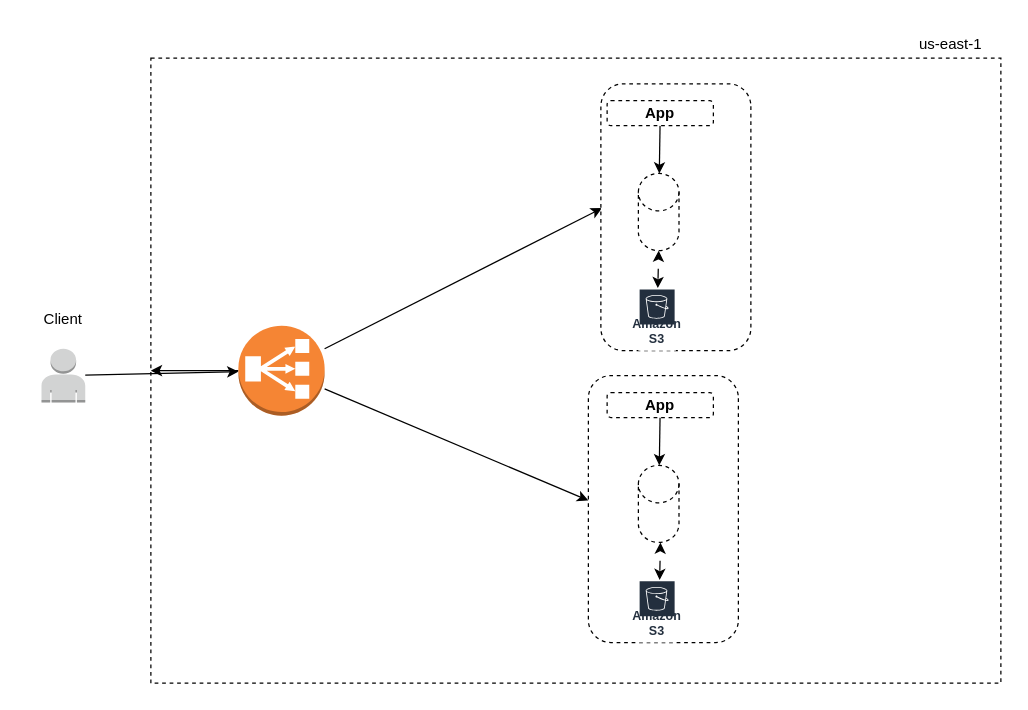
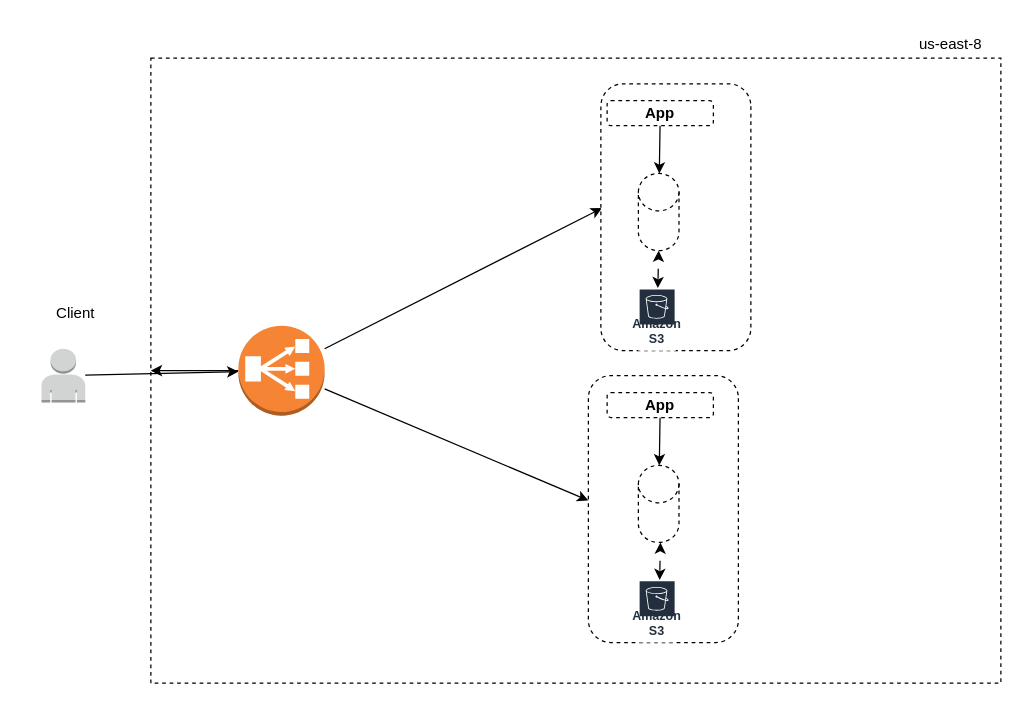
node "us-east-1": label "us-east-1" -> "us-east-8"
node "Client": moved (63, 319) -> (76, 313)
